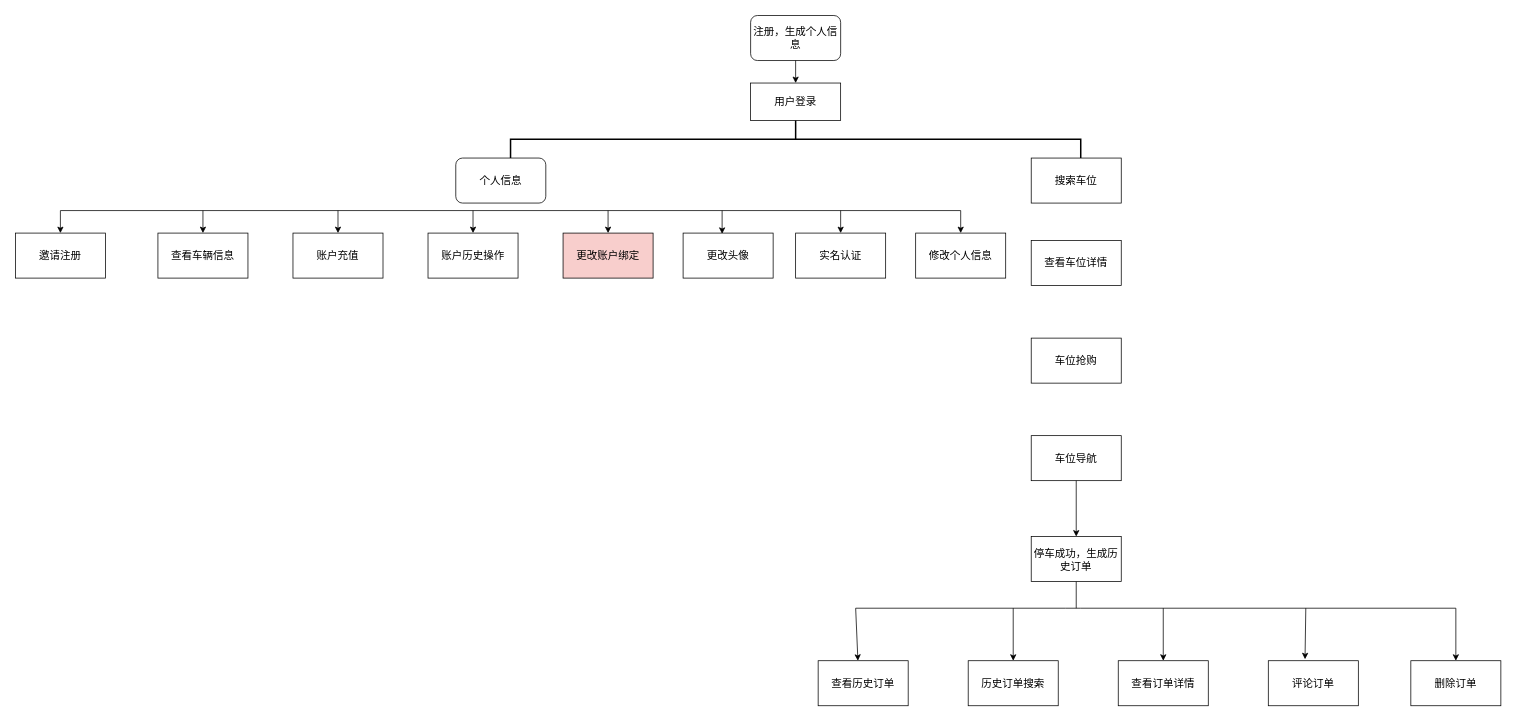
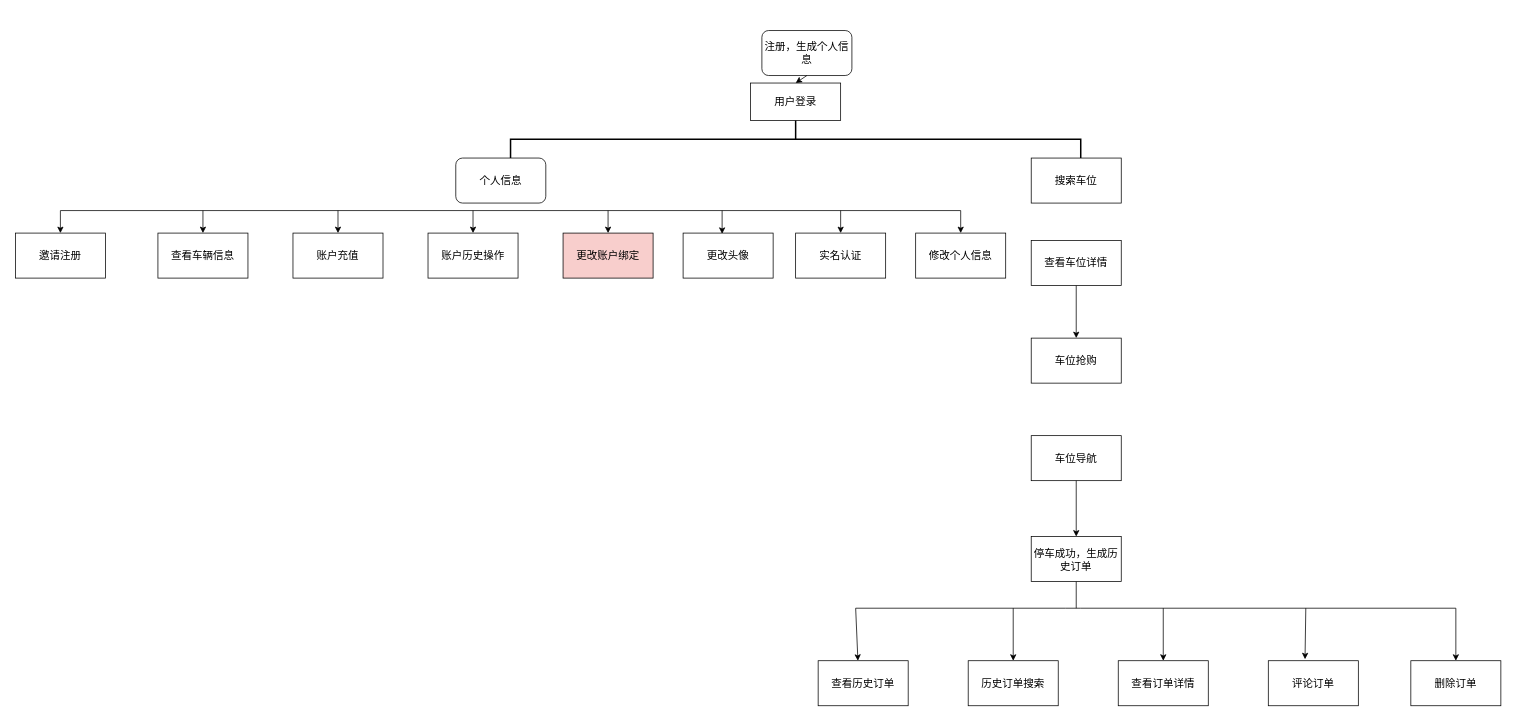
node "注册，生成个人信息": moved (795, 38) -> (807, 53)
edge "查看车位详情" -> "车位抢购": added
